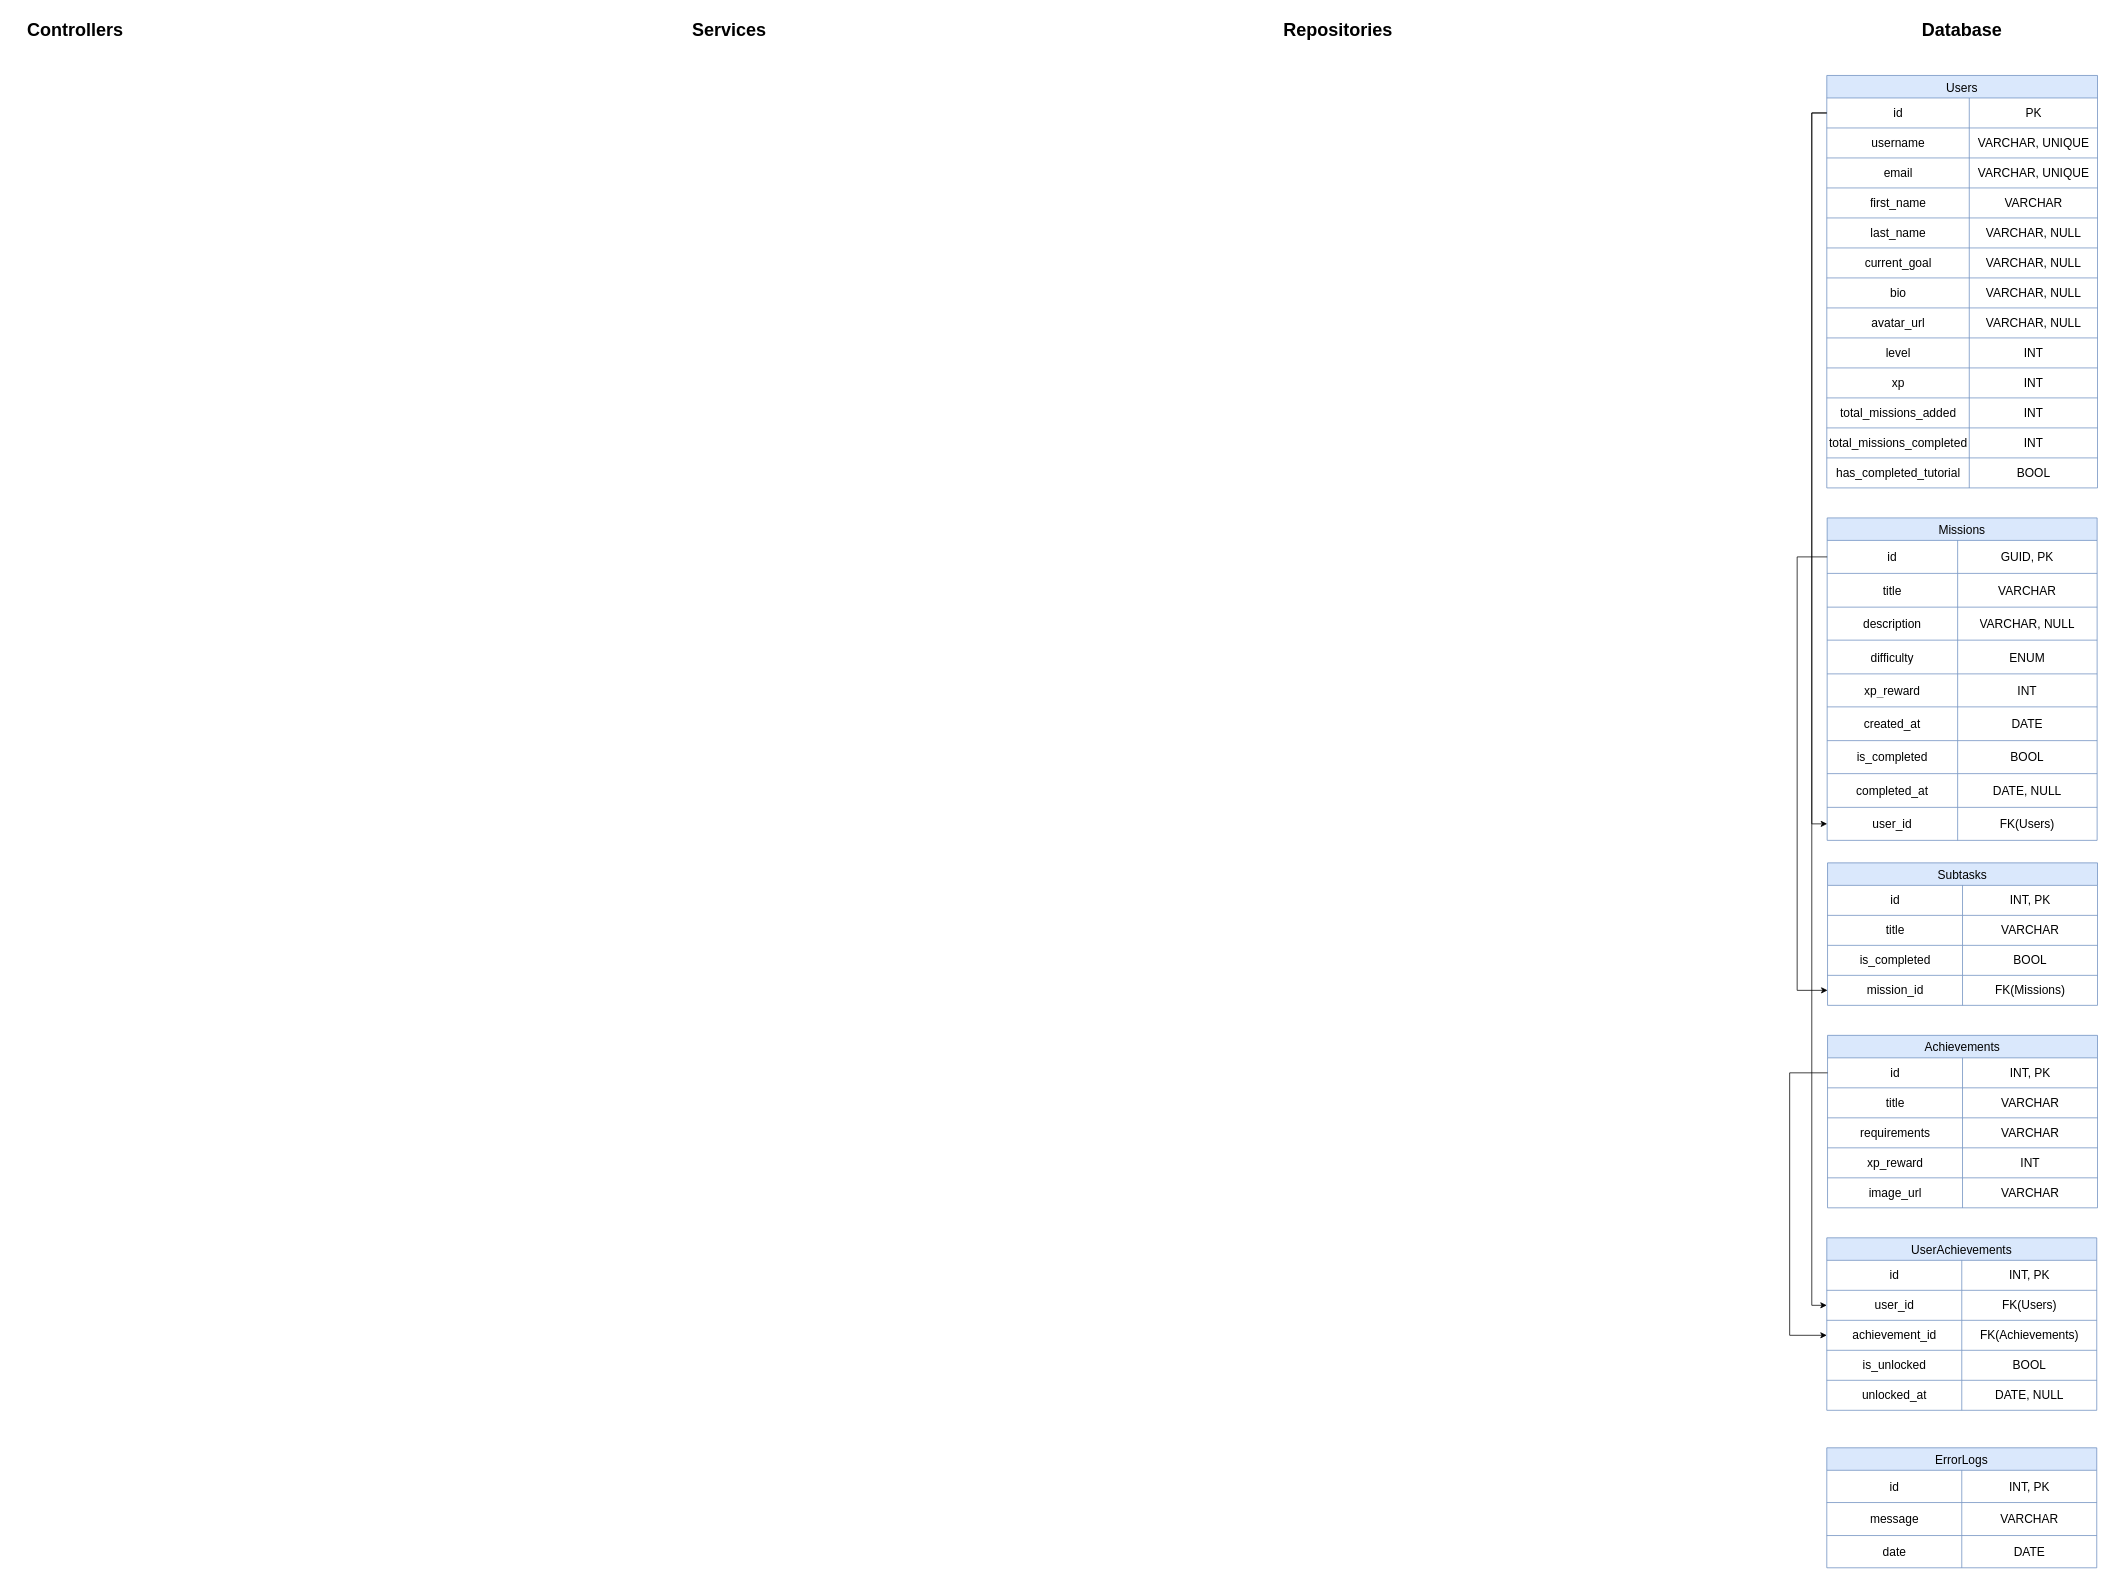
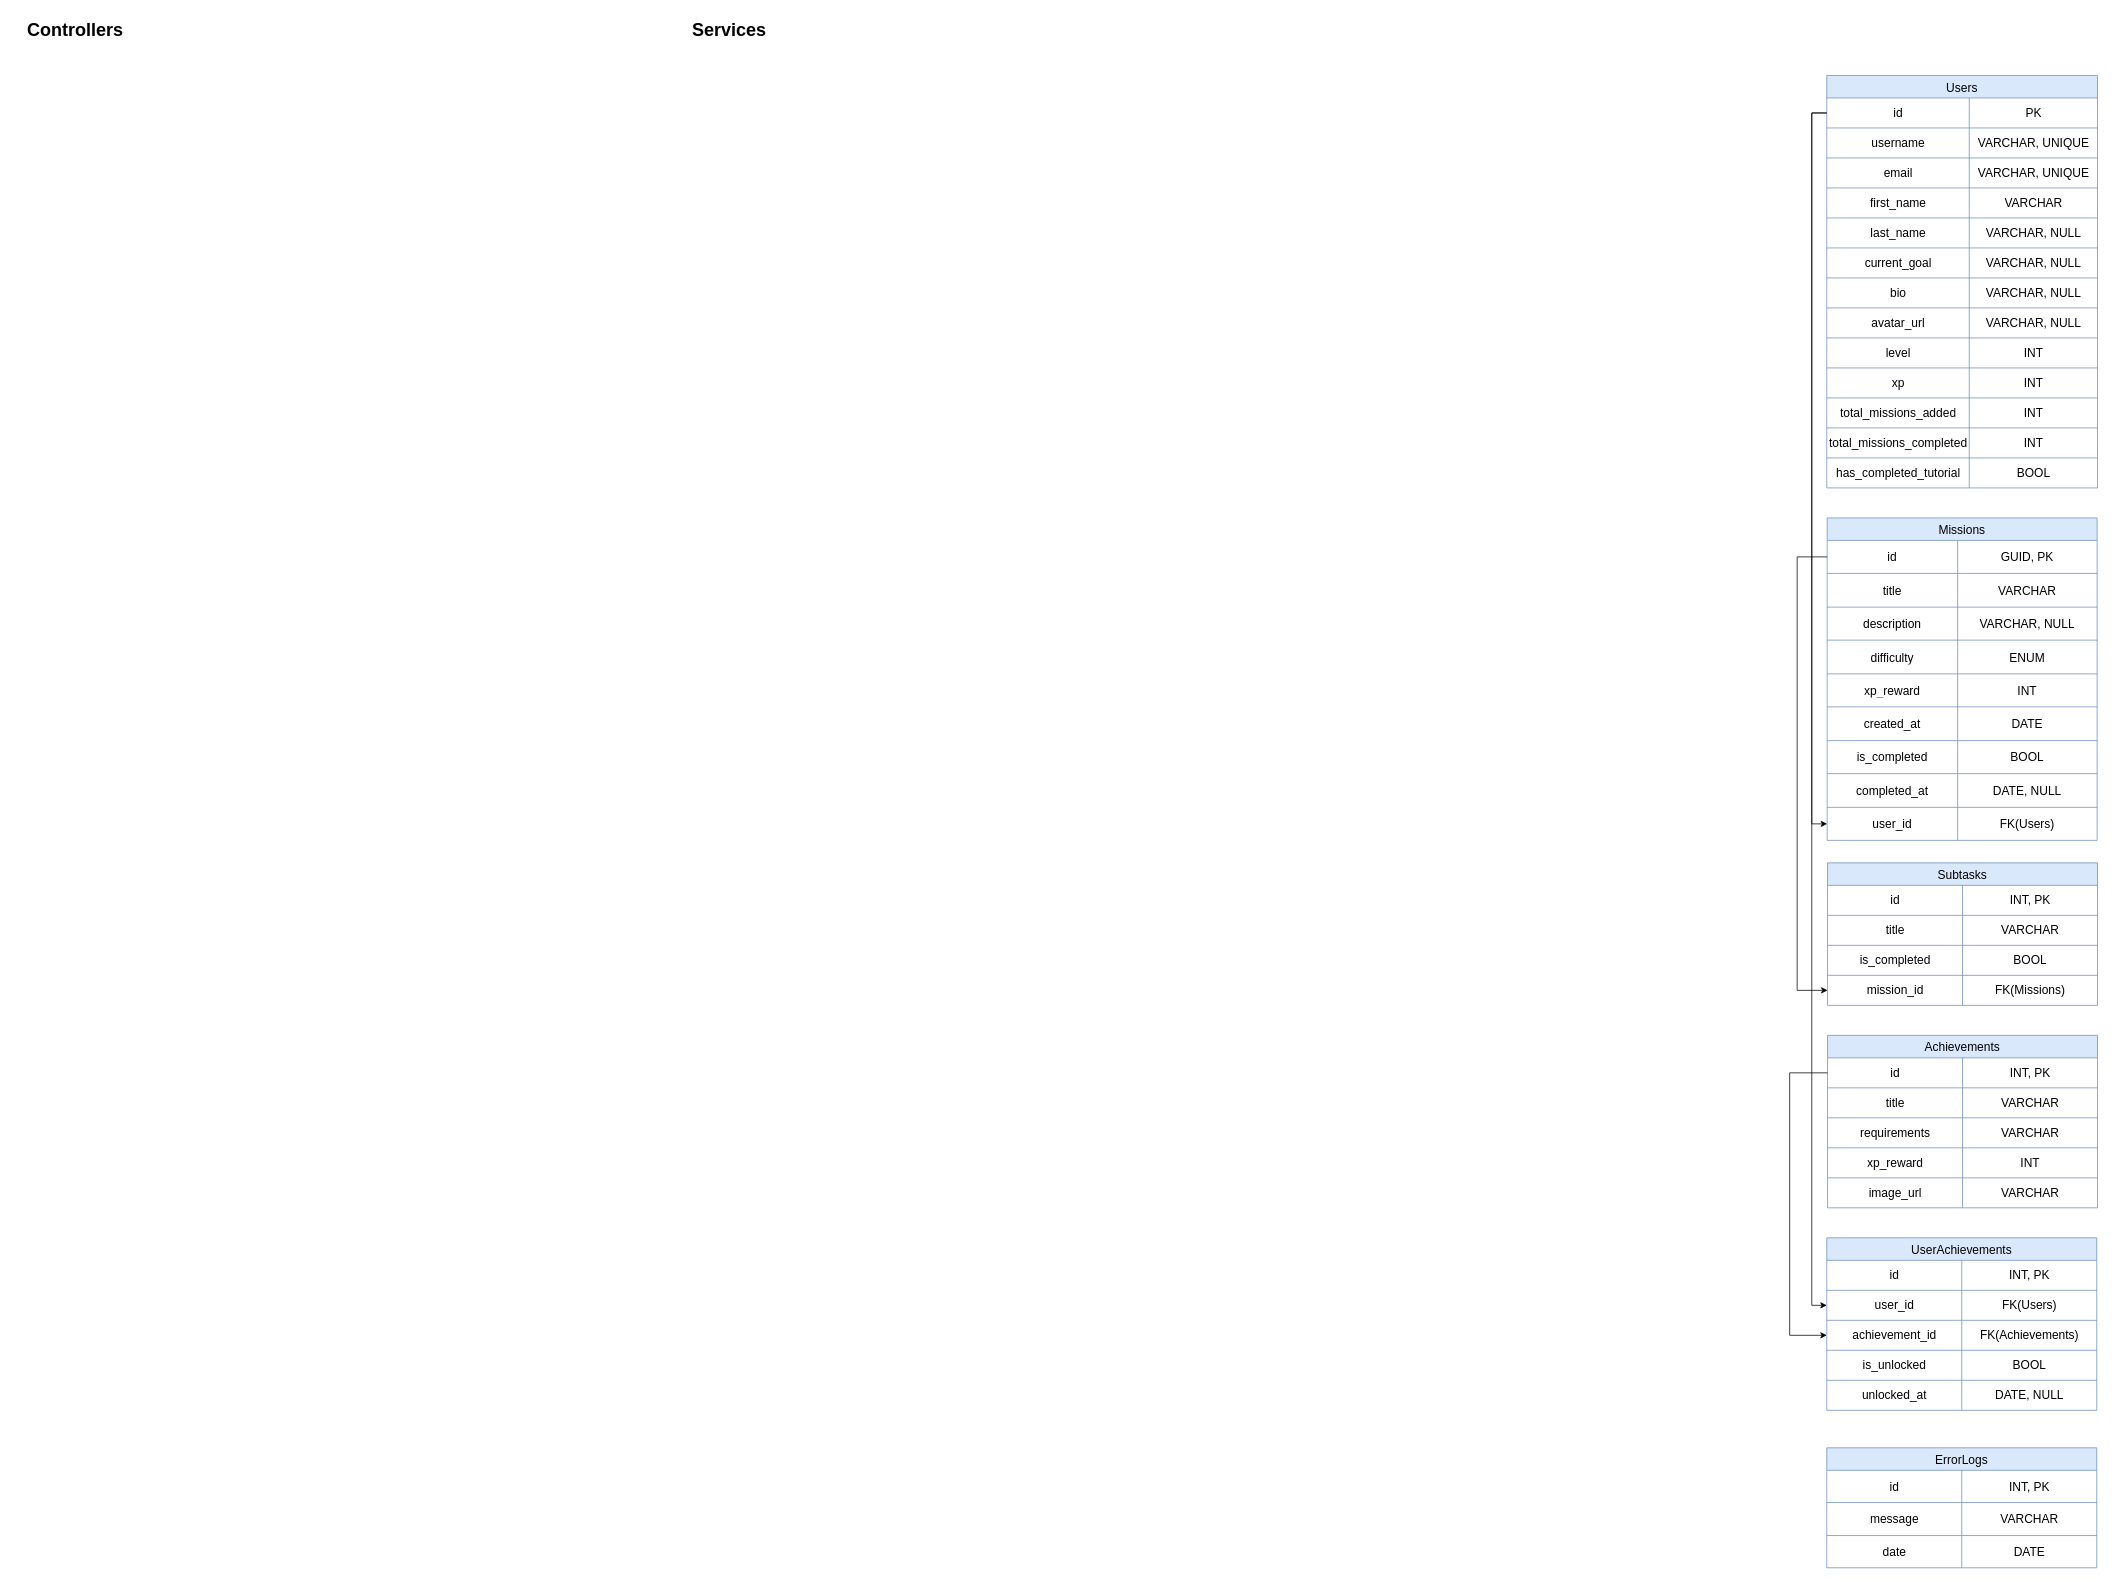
node "Repositories": removed
node "Database": removed
